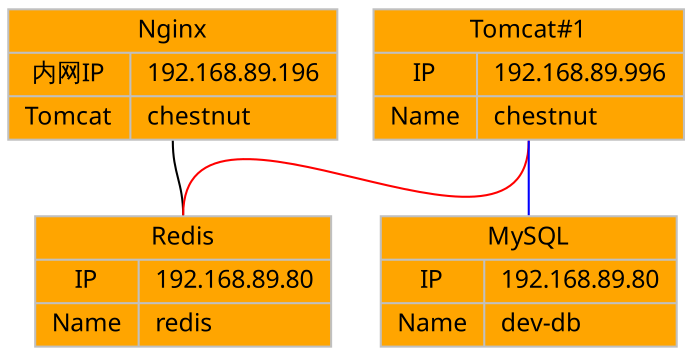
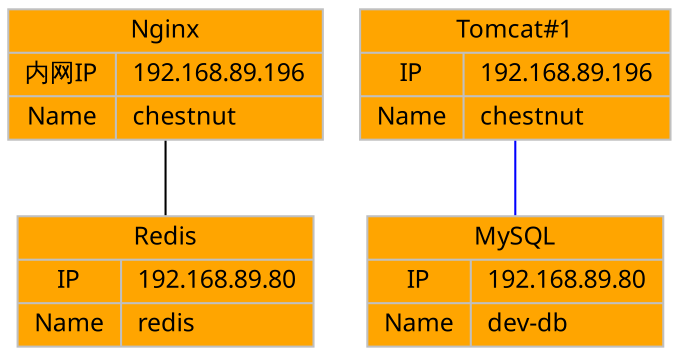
node "Tomcat#1": text "192.168.89.996" -> "192.168.89.196"
node "Nginx": text "Tomcat" -> "Name"
edge "Tomcat#1" -- "Redis": removed
